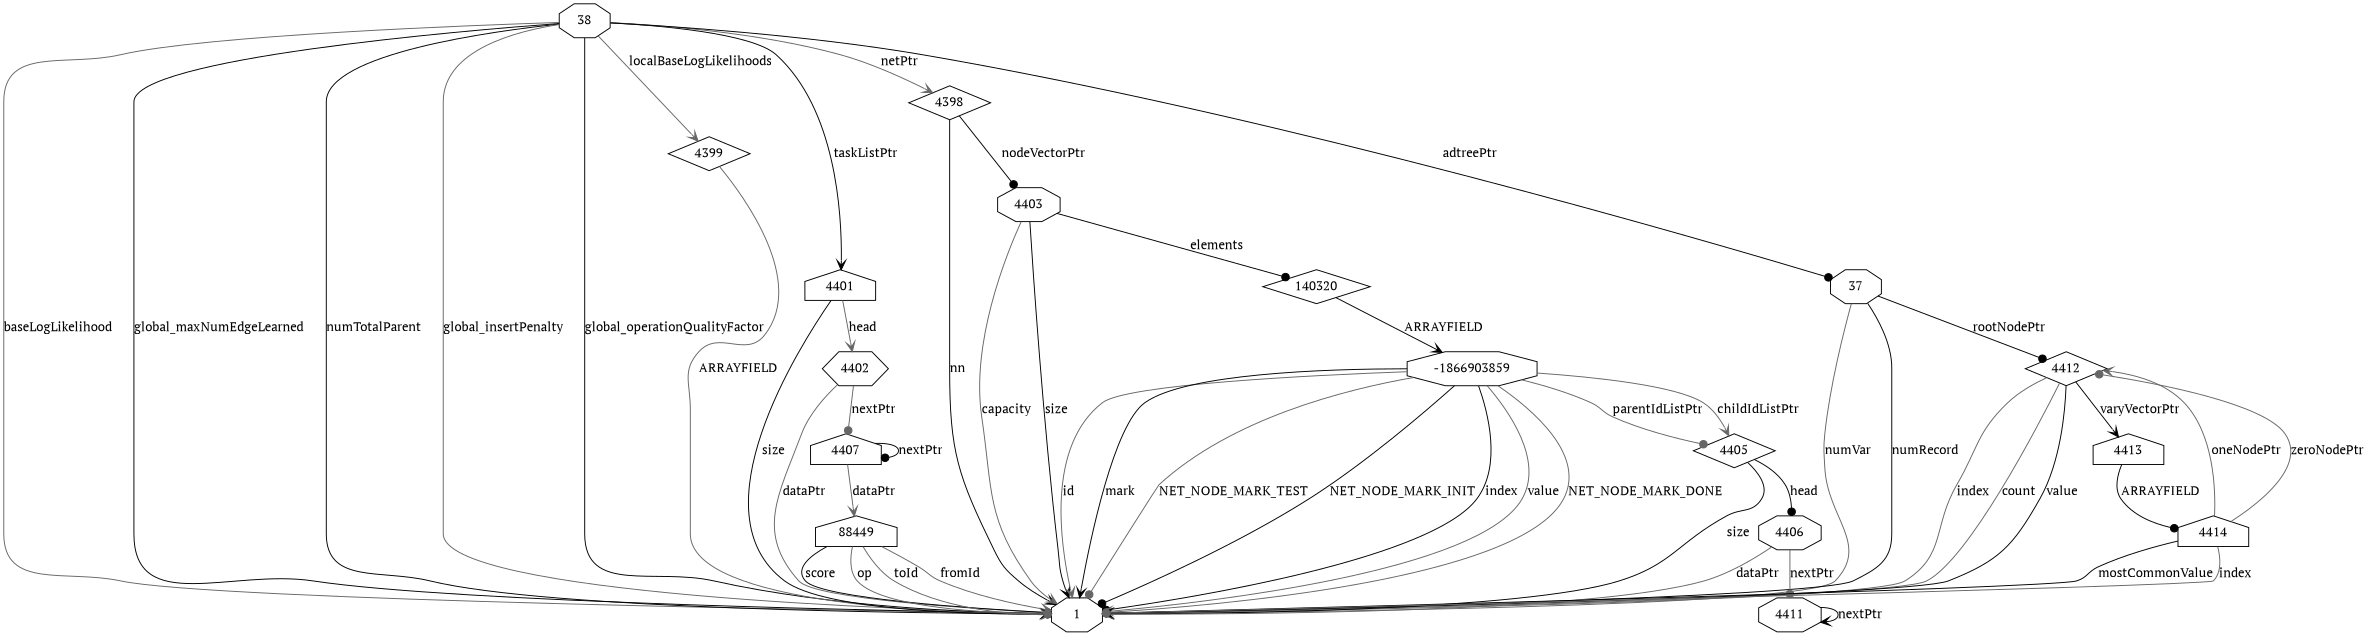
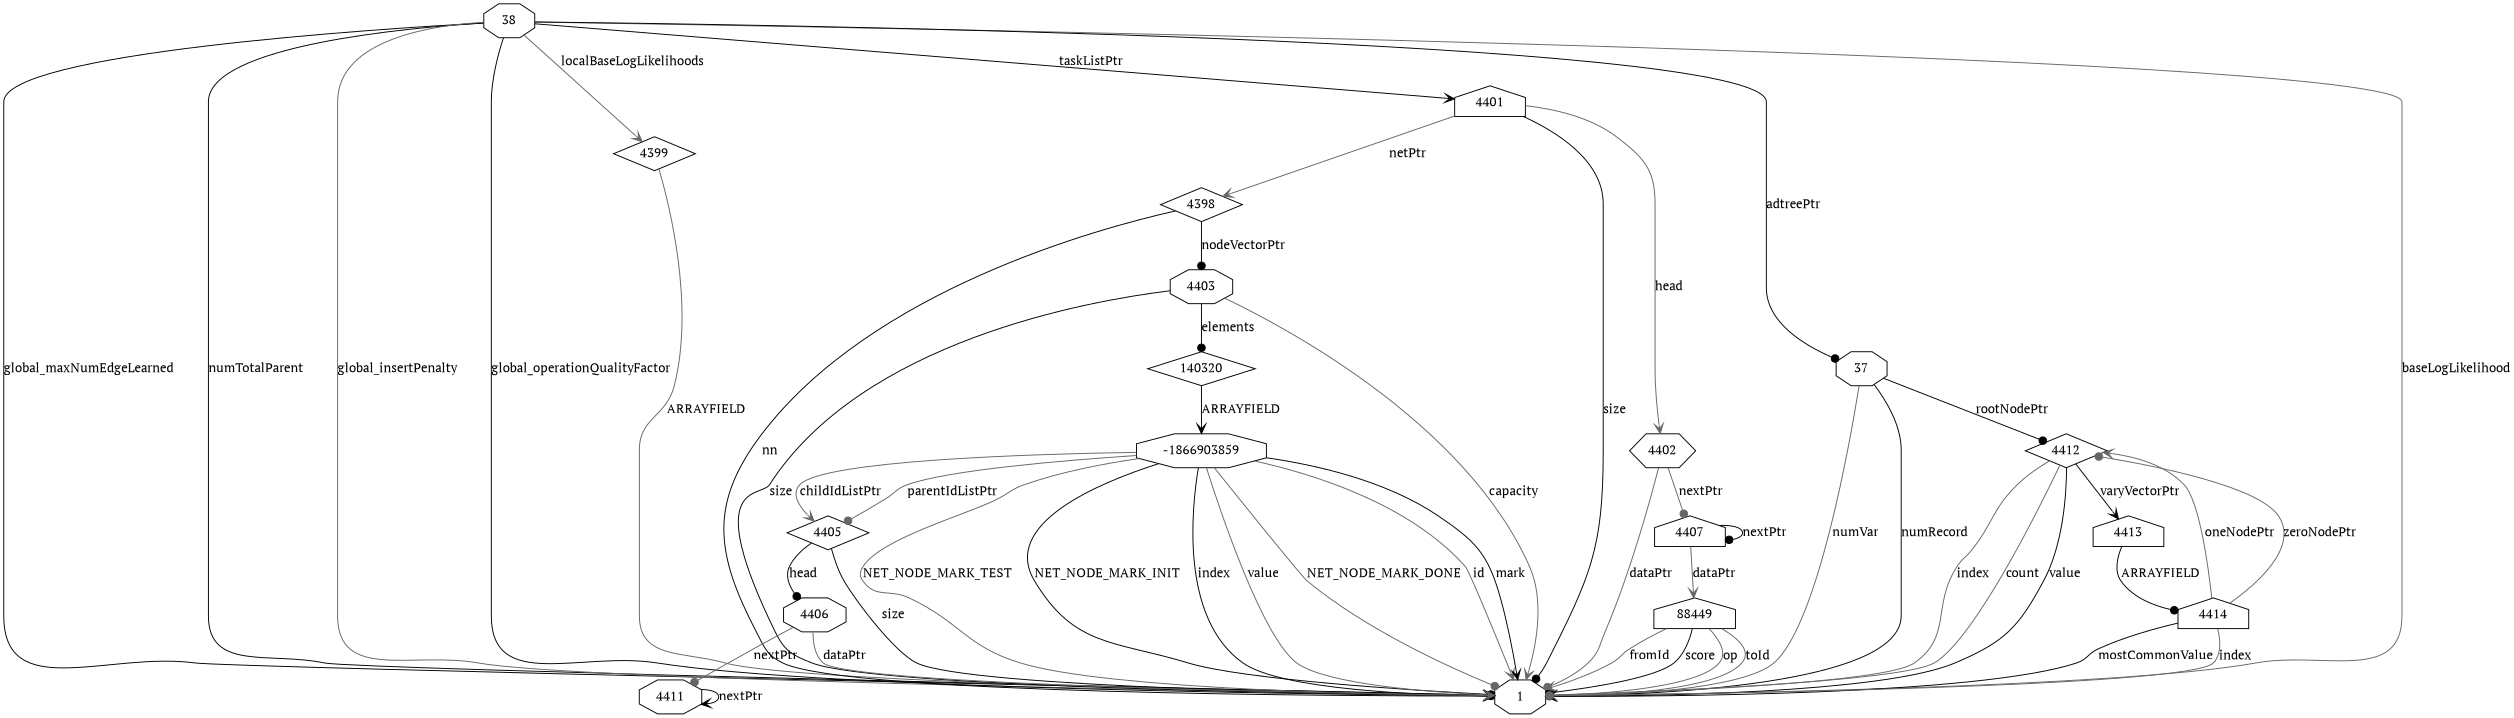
edge "38" -> "4398": now "4401" -> "4398"
